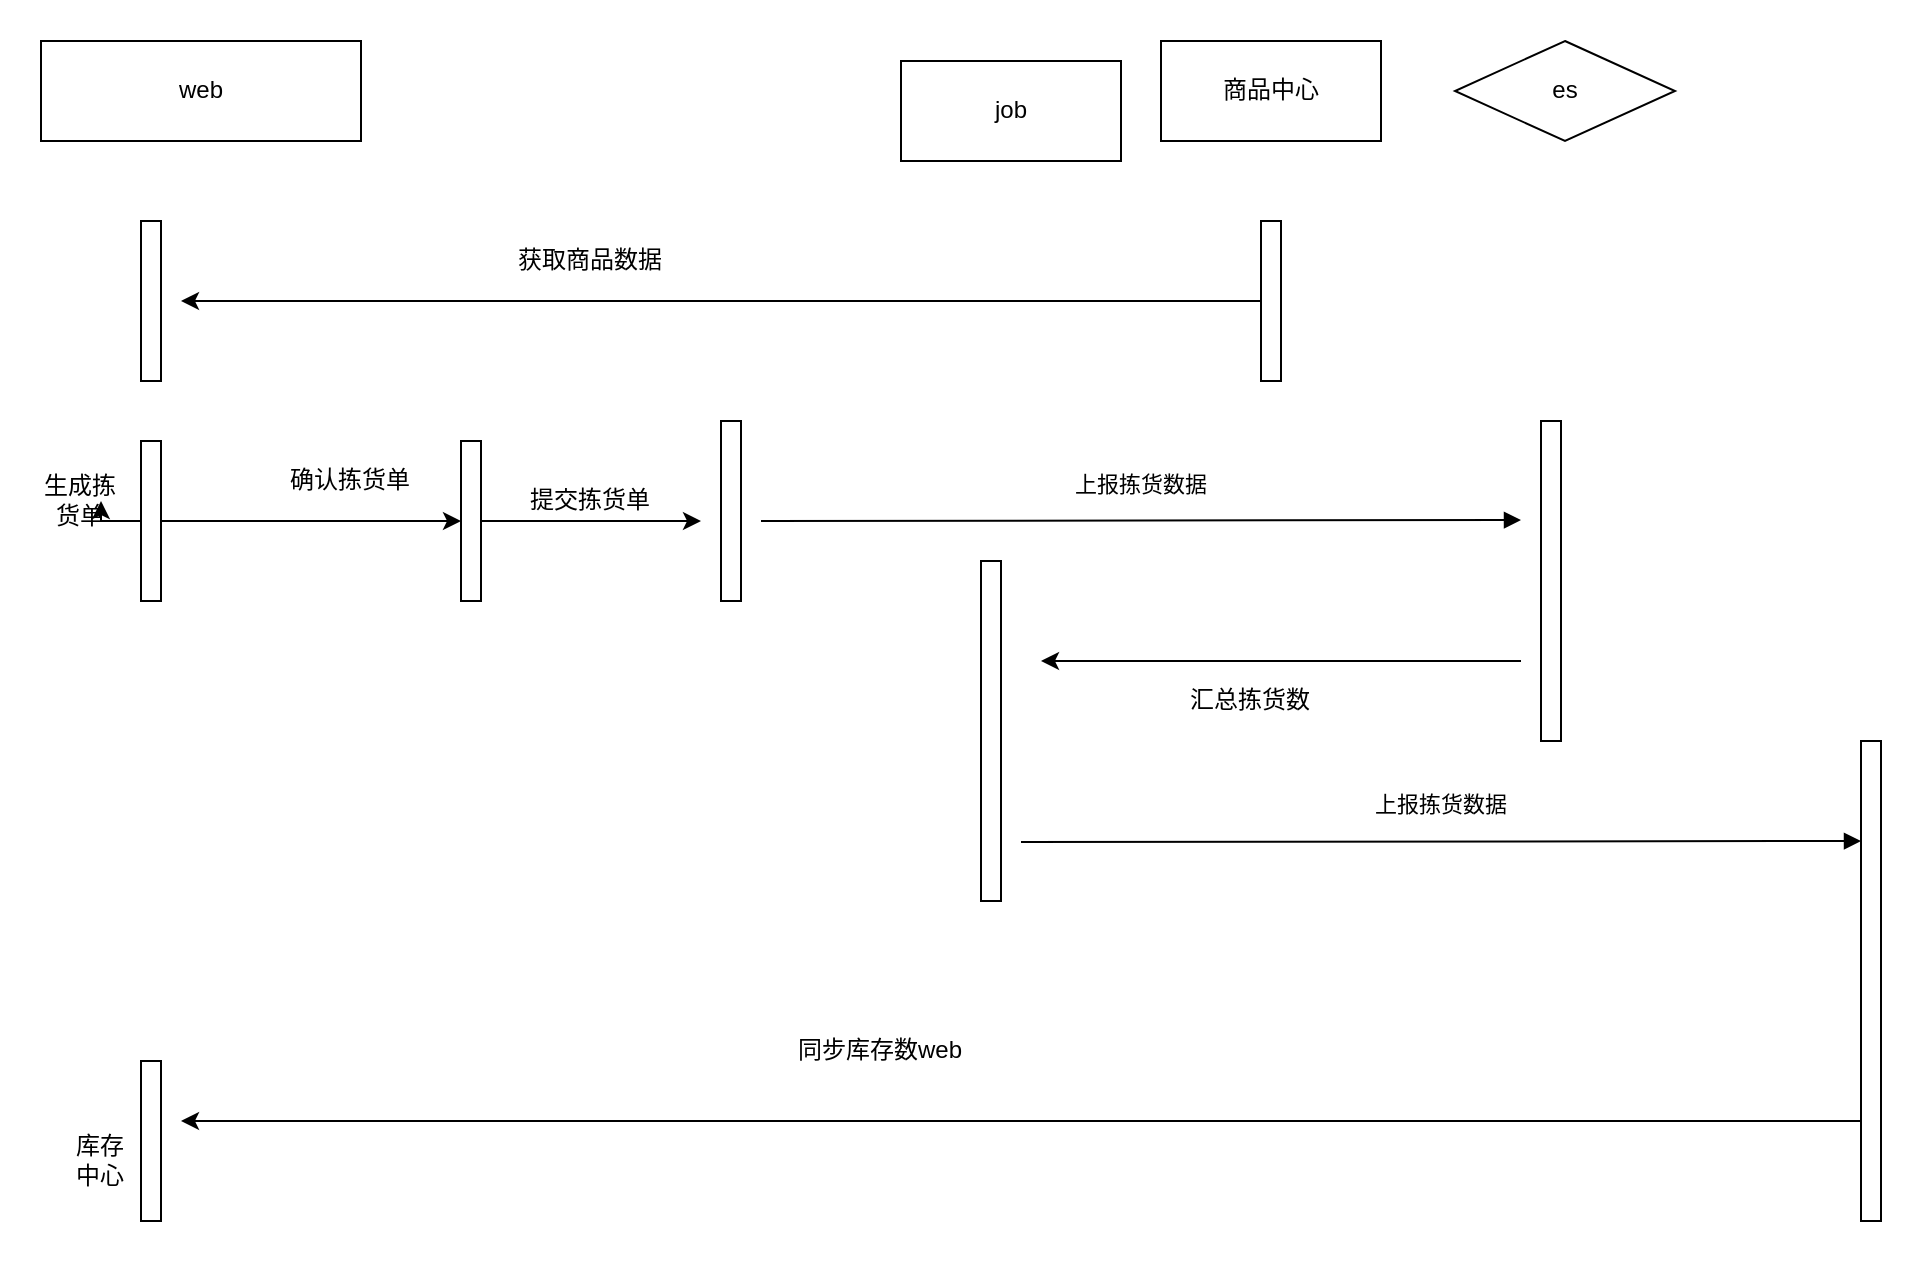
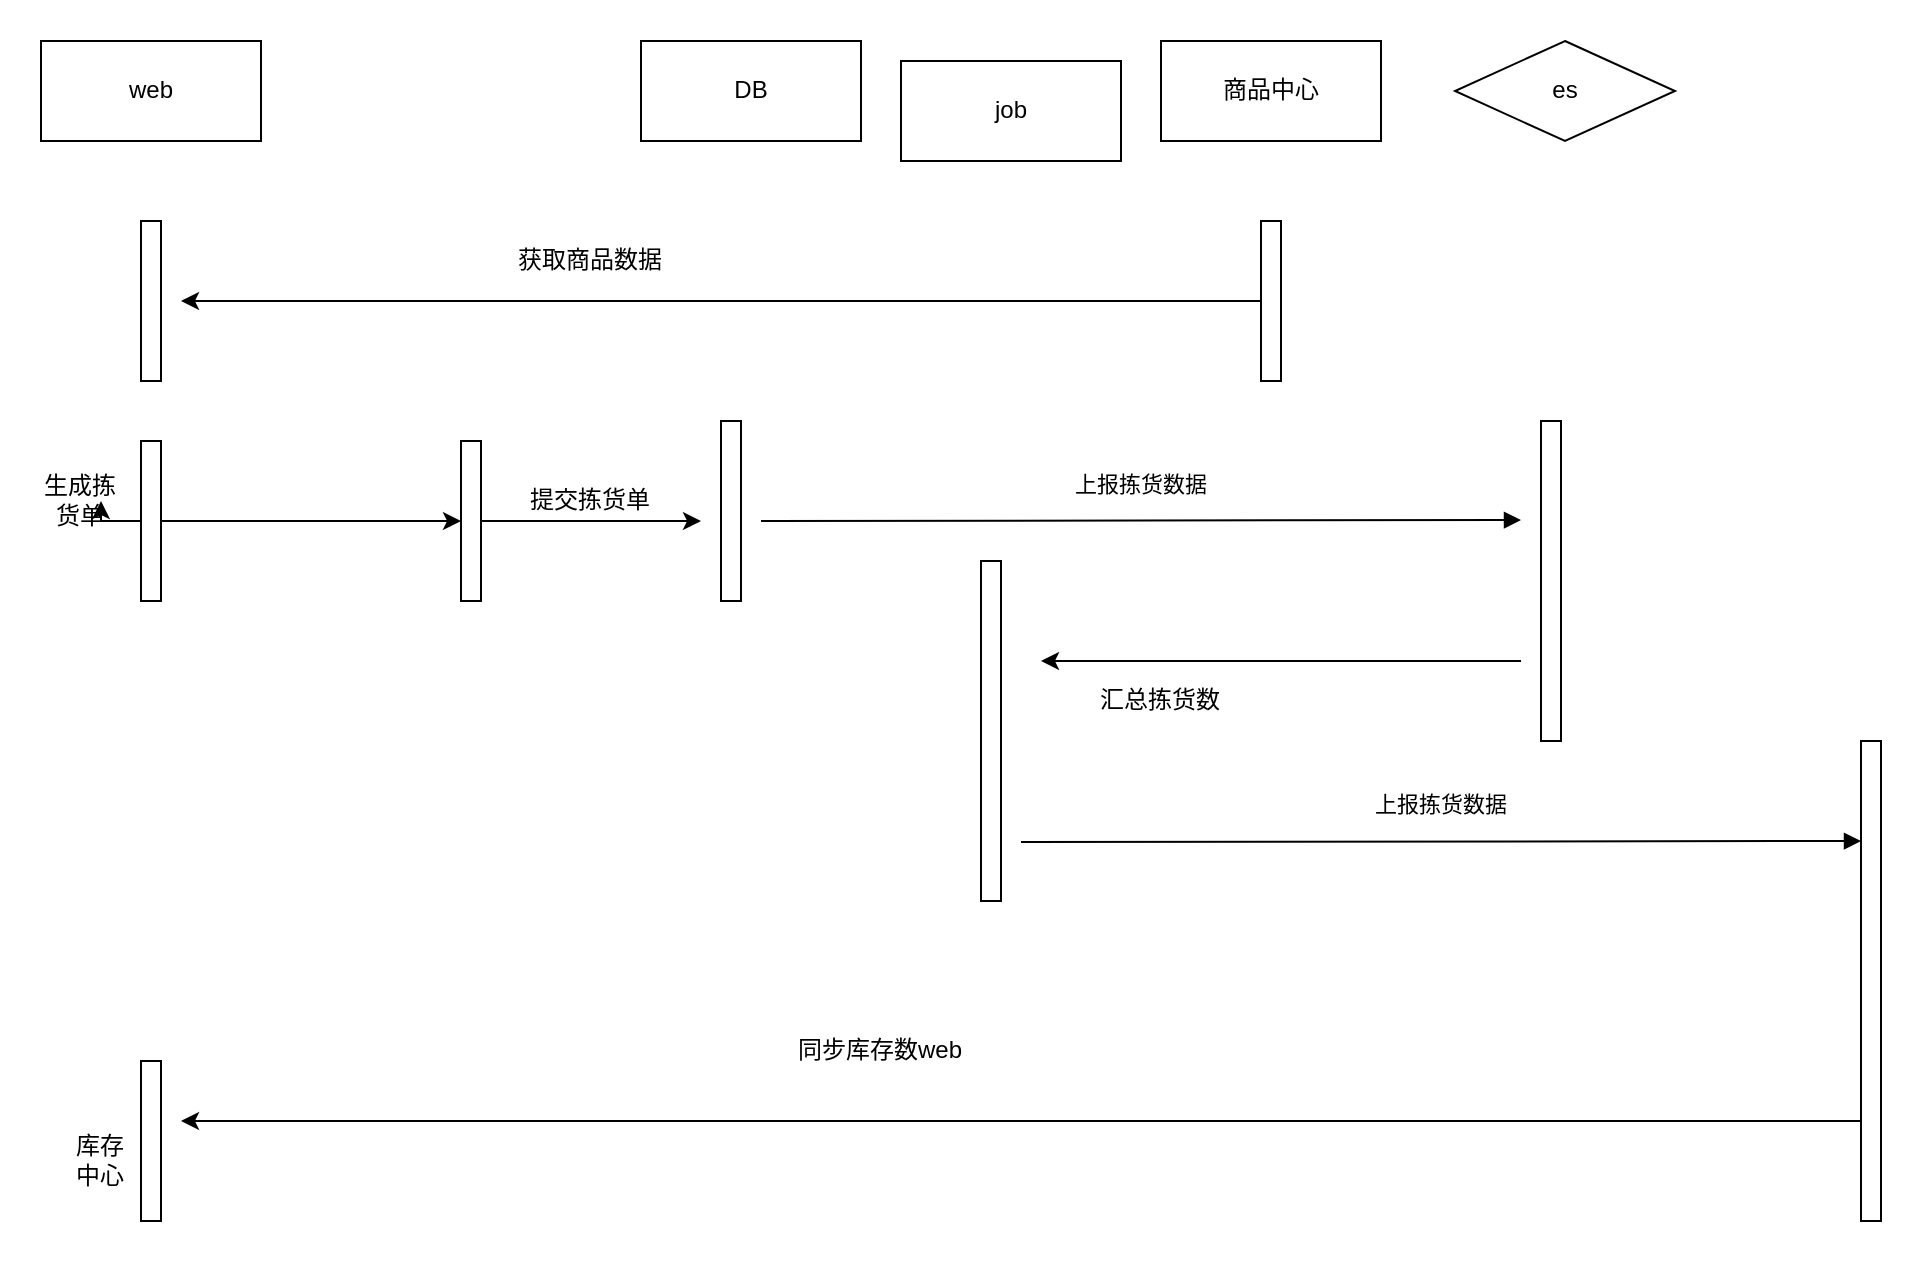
node "web": size 320x100 -> 220x100
node "DB": added
node "确认拣货单": removed
node "汇总拣货数": moved (1251, 701) -> (1161, 701)
